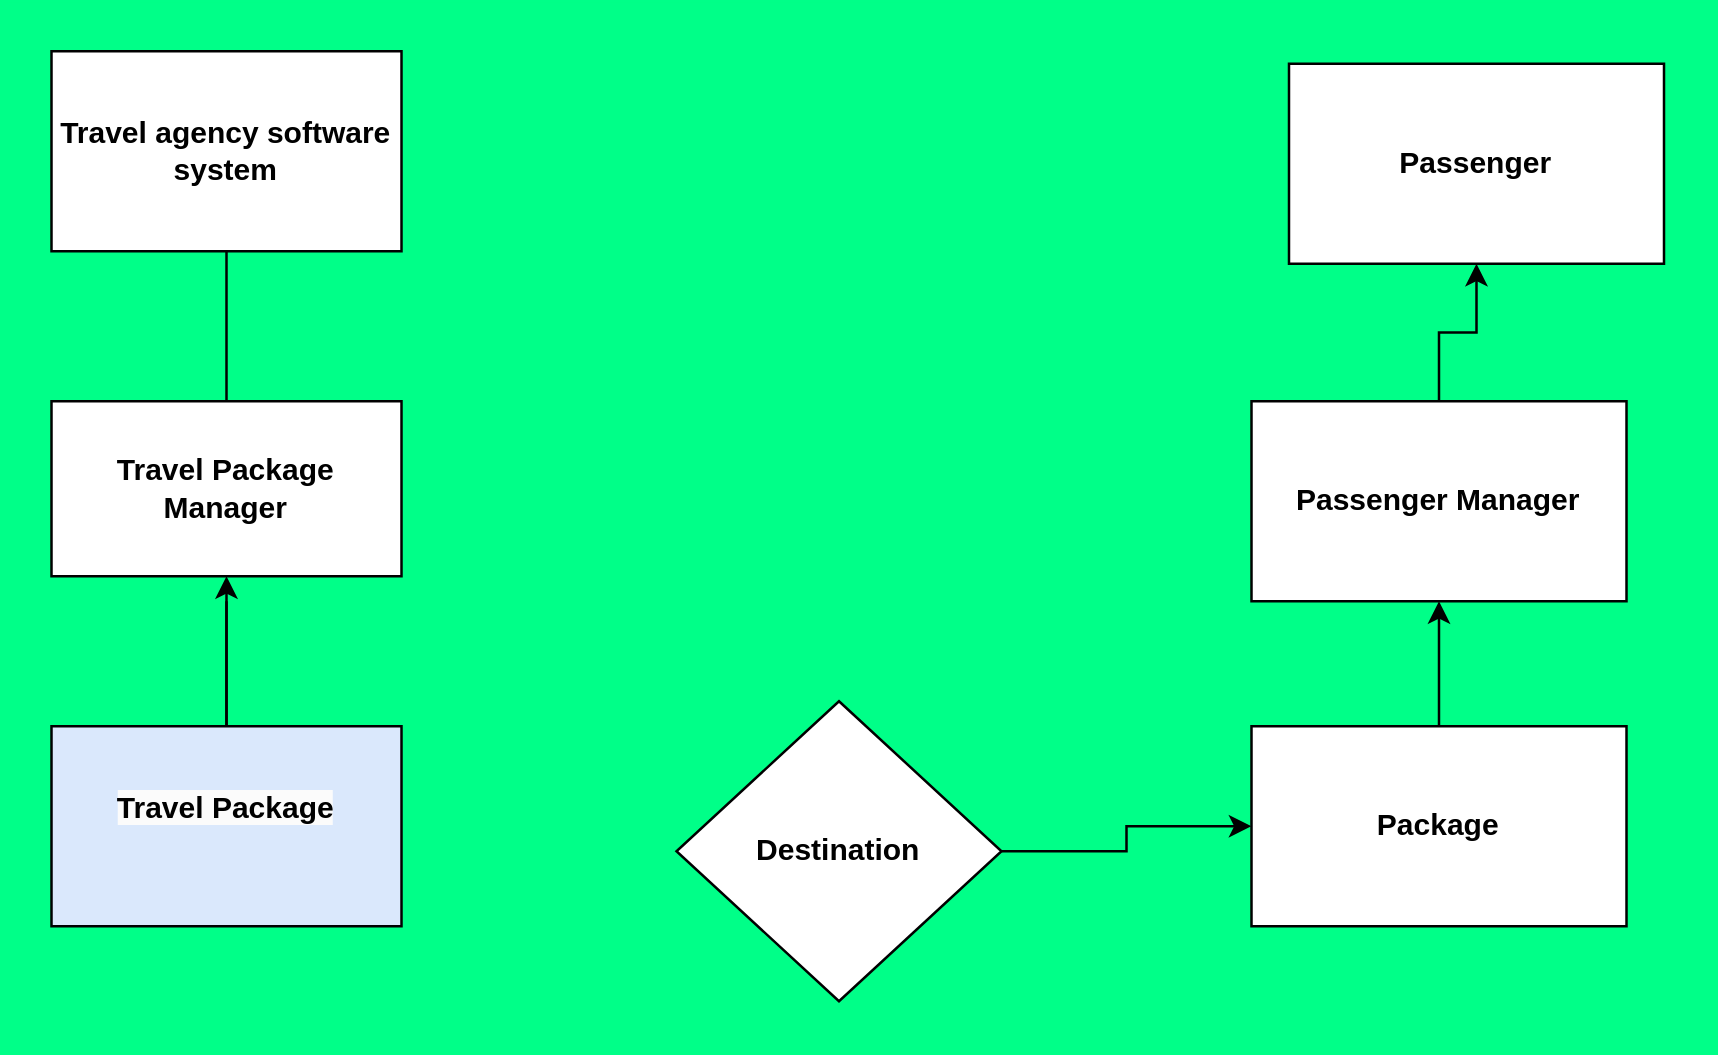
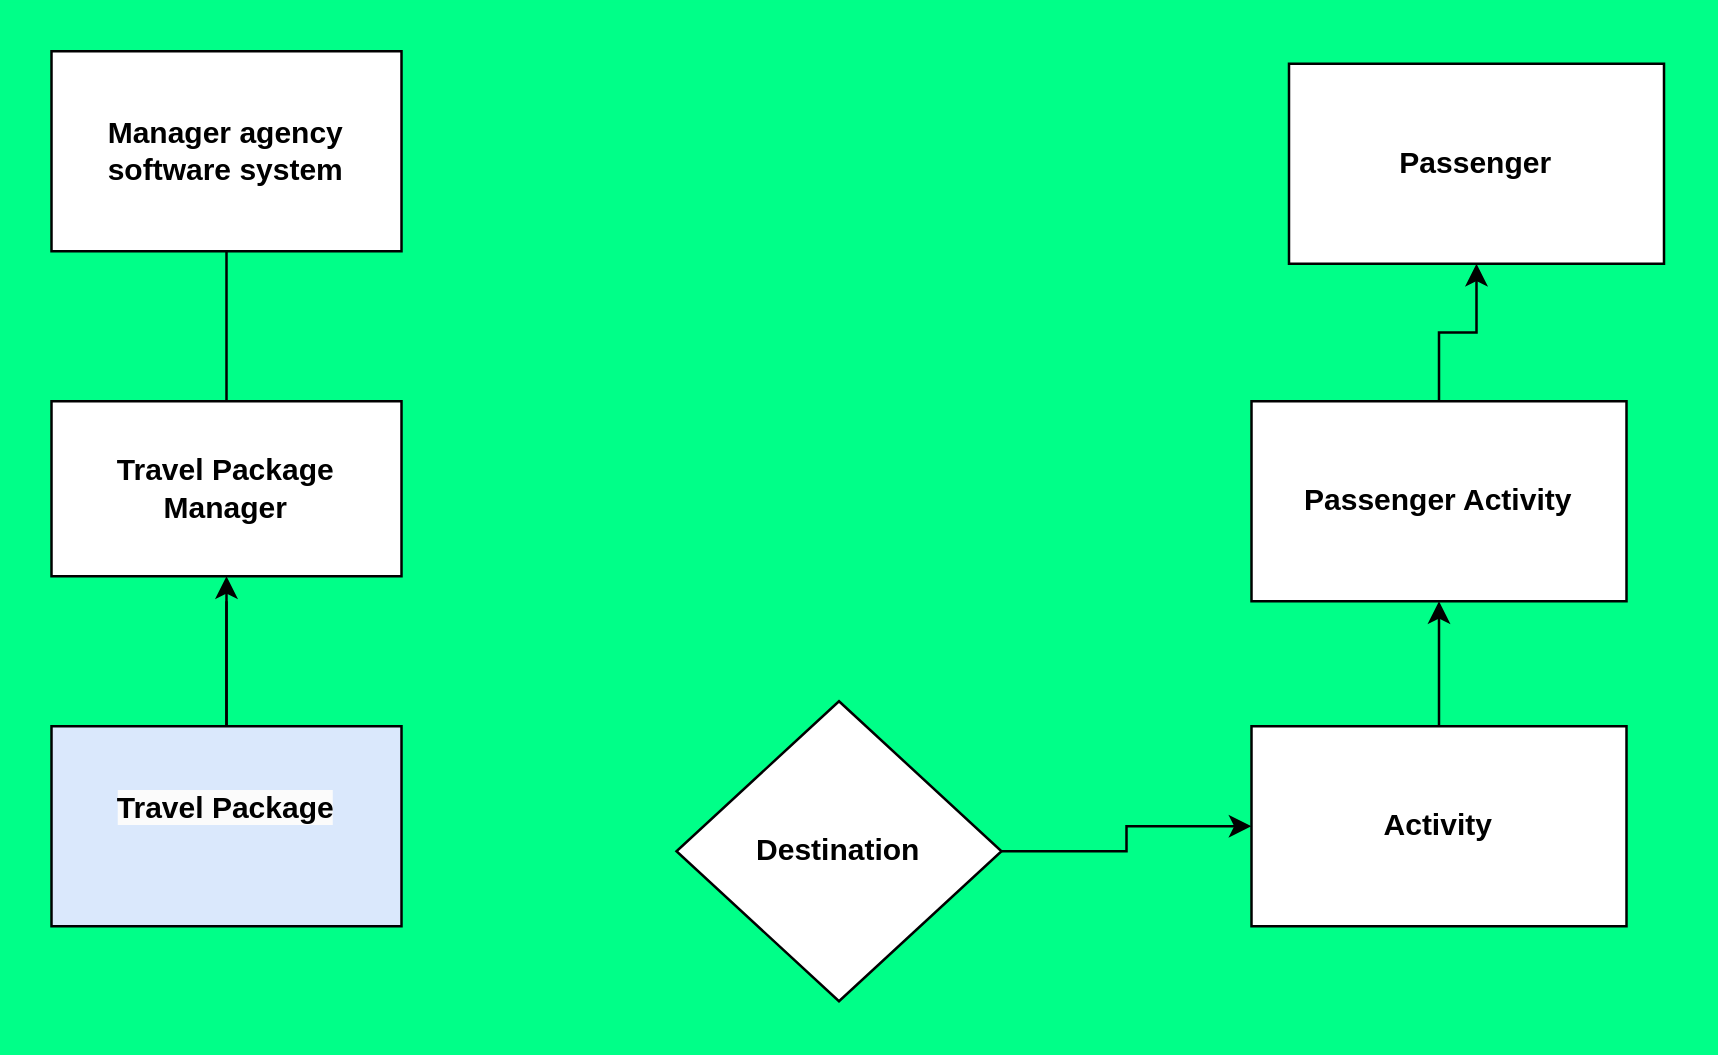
node "Travel agency software system": label "Travel agency software system" -> "Manager agency software system"
node "Passenger Manager": label "Passenger Manager" -> "Passenger Activity"
node "Package": label "Package" -> "Activity"
